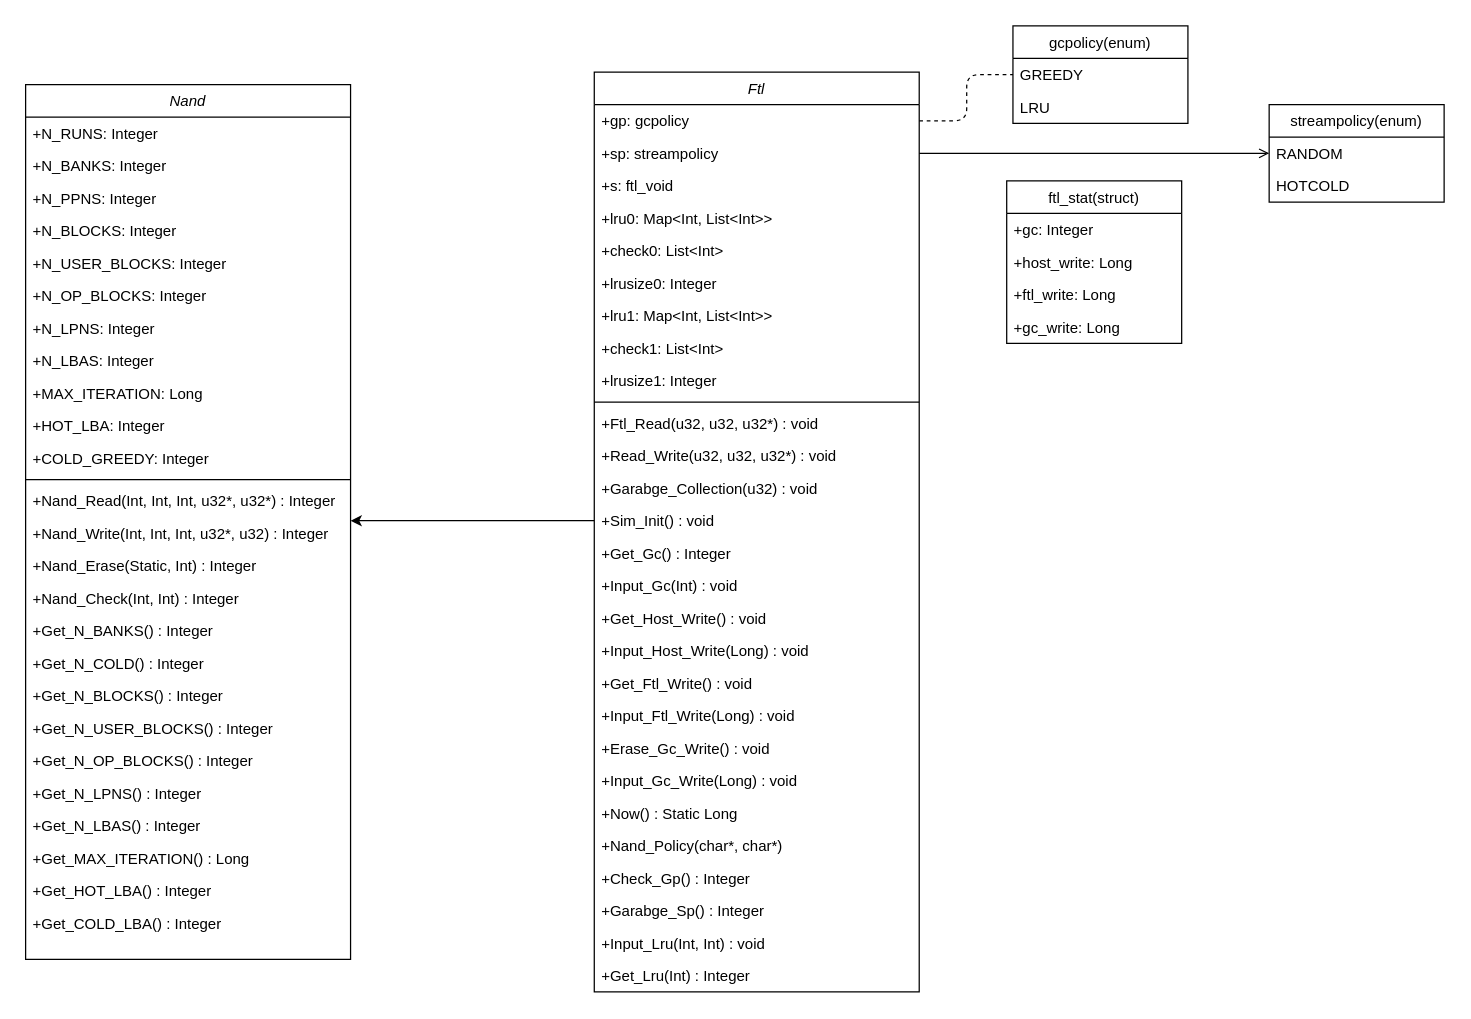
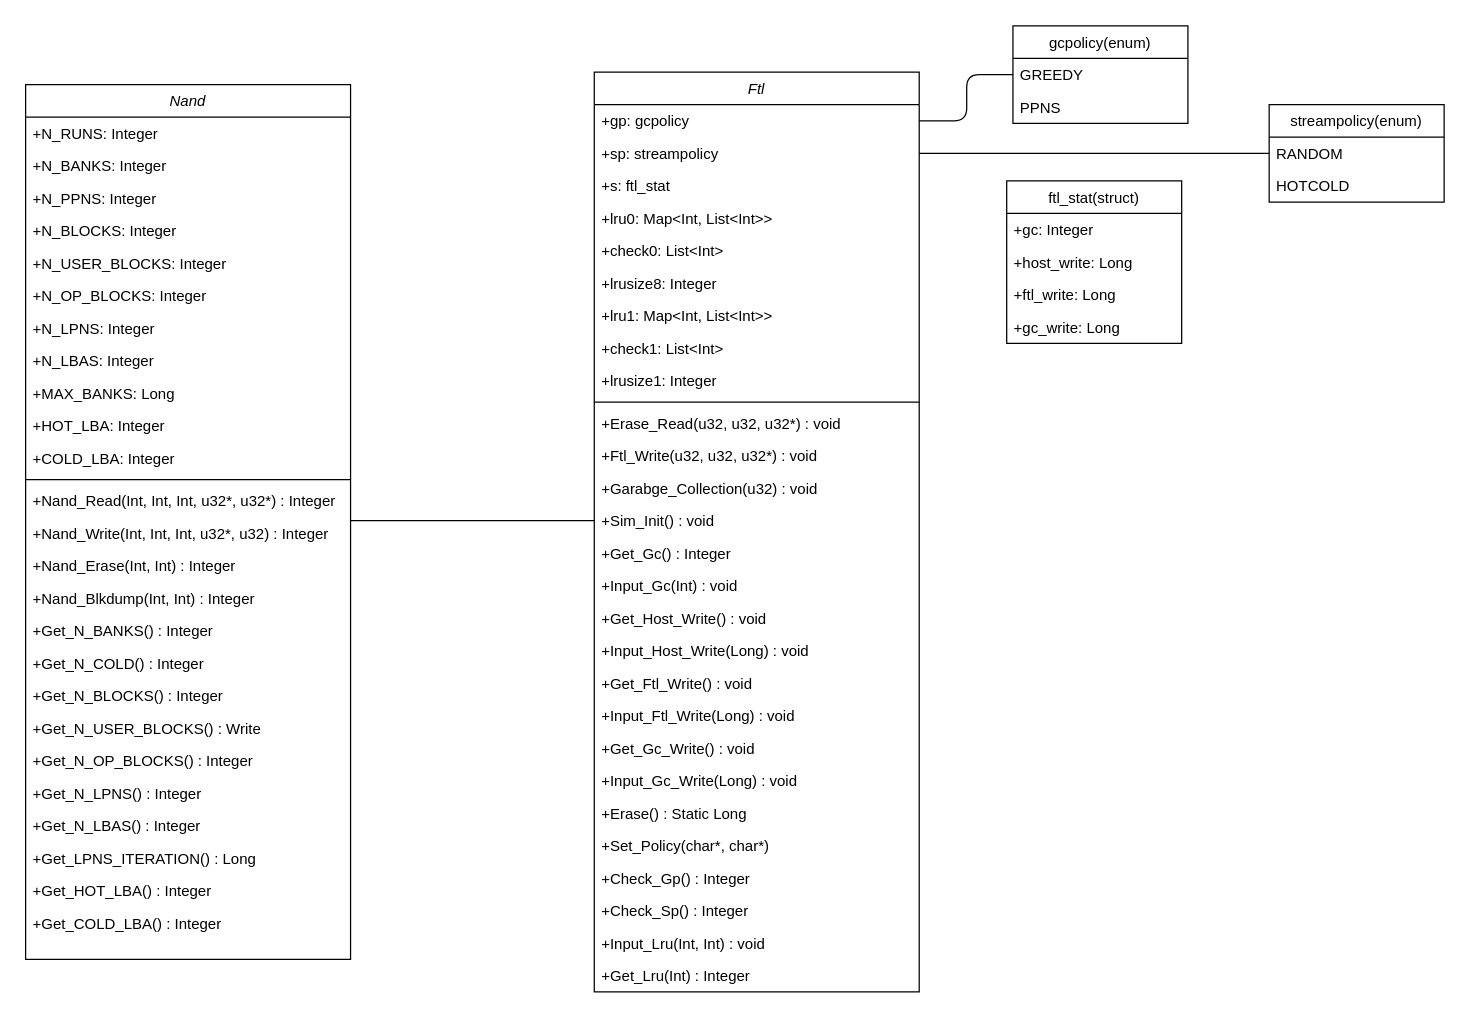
edge "GREEDY" -- "+gp: gcpolicy": style dashed -> solid
node "LRU": label "LRU" -> "PPNS"
edge "+sp: streampolicy" -> "RANDOM": arrowhead open -> none
node "+s: ftl_void": label "+s: ftl_void" -> "+s: ftl_stat"
node "+lrusize0: Integer": label "+lrusize0: Integer" -> "+lrusize8: Integer"
node "+MAX_ITERATION: Long": label "+MAX_ITERATION: Long" -> "+MAX_BANKS: Long"
node "+Ftl_Read(u32, u32, u32*) : void": label "+Ftl_Read(u32, u32, u32*) : void" -> "+Erase_Read(u32, u32, u32*) : void"
node "+Read_Write(u32, u32, u32*) : void": label "+Read_Write(u32, u32, u32*) : void" -> "+Ftl_Write(u32, u32, u32*) : void"
node "+COLD_GREEDY: Integer": label "+COLD_GREEDY: Integer" -> "+COLD_LBA: Integer"
edge "+Sim_Init() : void" -> "+Nand_Write(Int, Int, Int, u32*, u32) : Integer": arrowhead classic -> none
node "+Nand_Erase(Static, Int) : Integer": label "+Nand_Erase(Static, Int) : Integer" -> "+Nand_Erase(Int, Int) : Integer"
node "+Nand_Check(Int, Int) : Integer": label "+Nand_Check(Int, Int) : Integer" -> "+Nand_Blkdump(Int, Int) : Integer"
node "+Get_N_USER_BLOCKS() : Integer": label "+Get_N_USER_BLOCKS() : Integer" -> "+Get_N_USER_BLOCKS() : Write"
node "+Erase_Gc_Write() : void": label "+Erase_Gc_Write() : void" -> "+Get_Gc_Write() : void"
node "+Now() : Static Long": label "+Now() : Static Long" -> "+Erase() : Static Long"
node "+Nand_Policy(char*, char*)": label "+Nand_Policy(char*, char*)" -> "+Set_Policy(char*, char*)"
node "+Get_MAX_ITERATION() : Long": label "+Get_MAX_ITERATION() : Long" -> "+Get_LPNS_ITERATION() : Long"
node "+Garabge_Sp() : Integer": label "+Garabge_Sp() : Integer" -> "+Check_Sp() : Integer"
